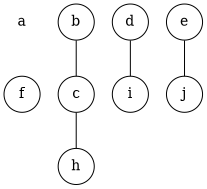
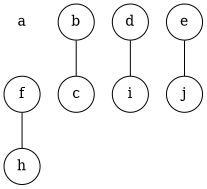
edge "c" -- "h": now "f" -- "h"
